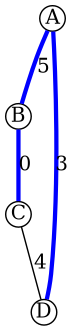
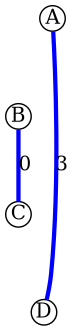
edge "A" -- "B": removed, label "5"
edge "C" -- "D": removed, label "4"
